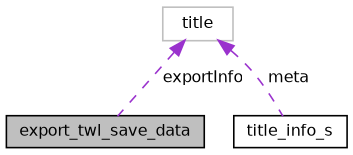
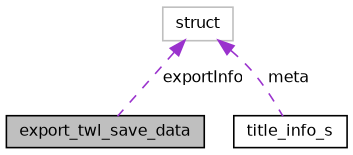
node "title": label "title" -> "struct"
